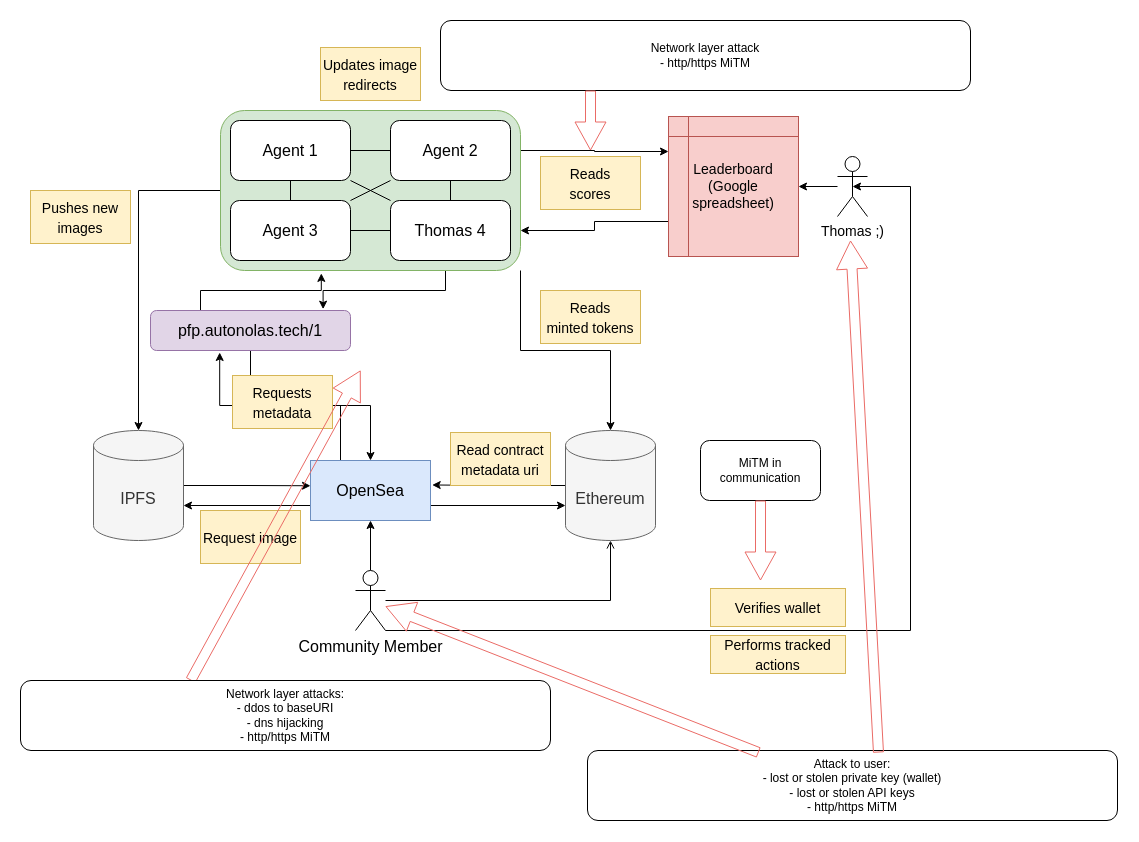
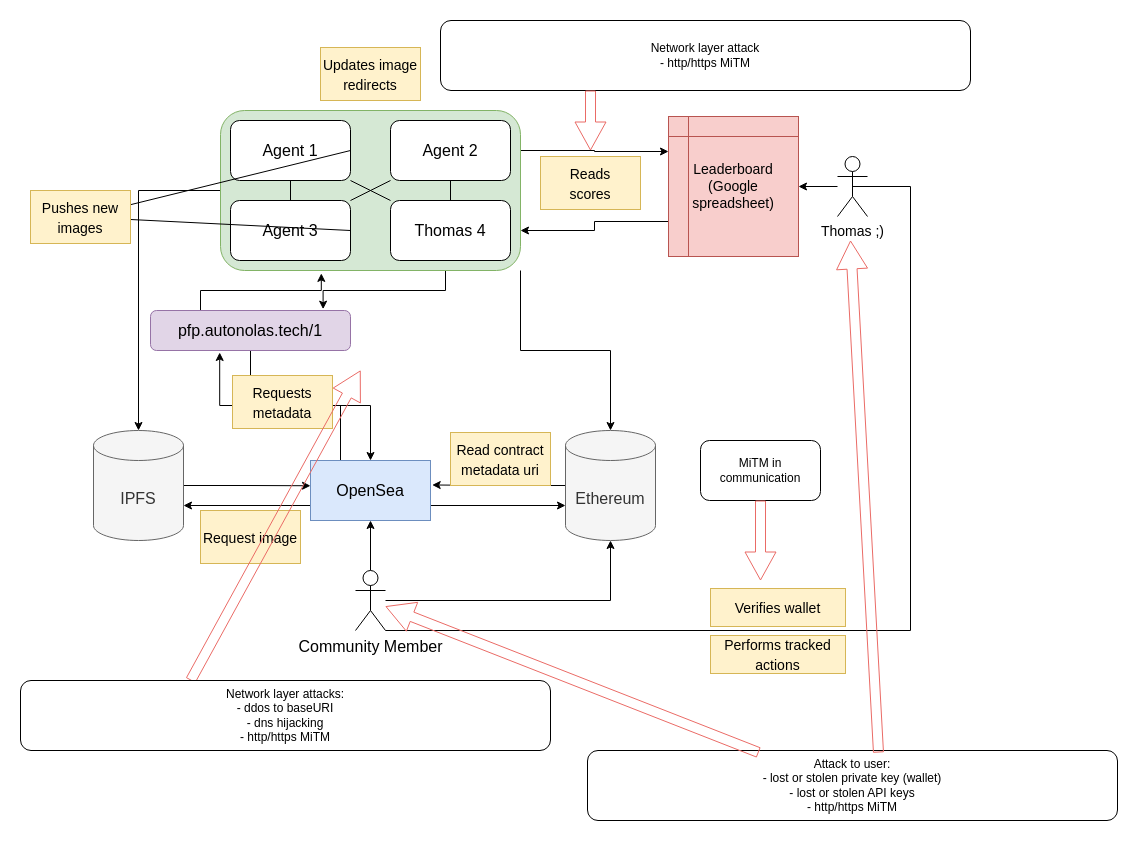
edge "Agent 1" -- "Agent 2": now "Agent 1" -- "Pushes new images"
edge "Community Member" -> "Thomas ;)": arrowhead classic -> none
edge "Agent 3" -- "Thomas 4": now "Agent 3" -- "Pushes new images"
node "Reads minted tokens": removed
edge "Community Member" -> "Ethereum": arrowhead open -> classic
